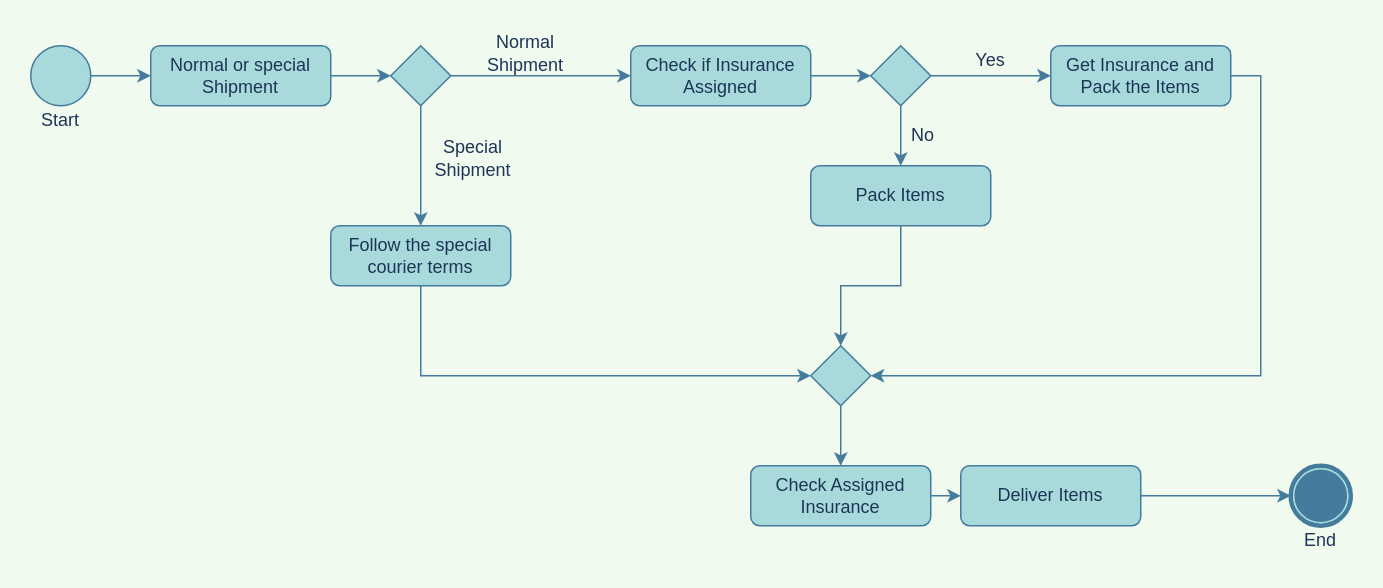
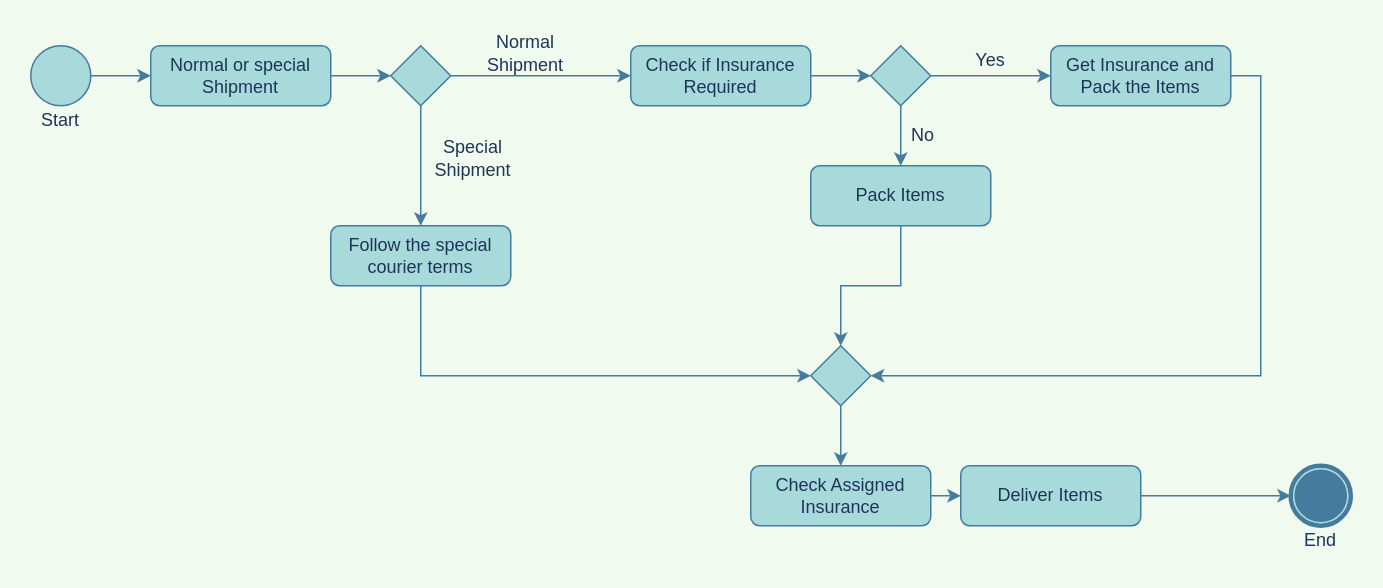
node "Check if Insurance Assigned": label "Check if Insurance Assigned" -> "Check if Insurance Required"
